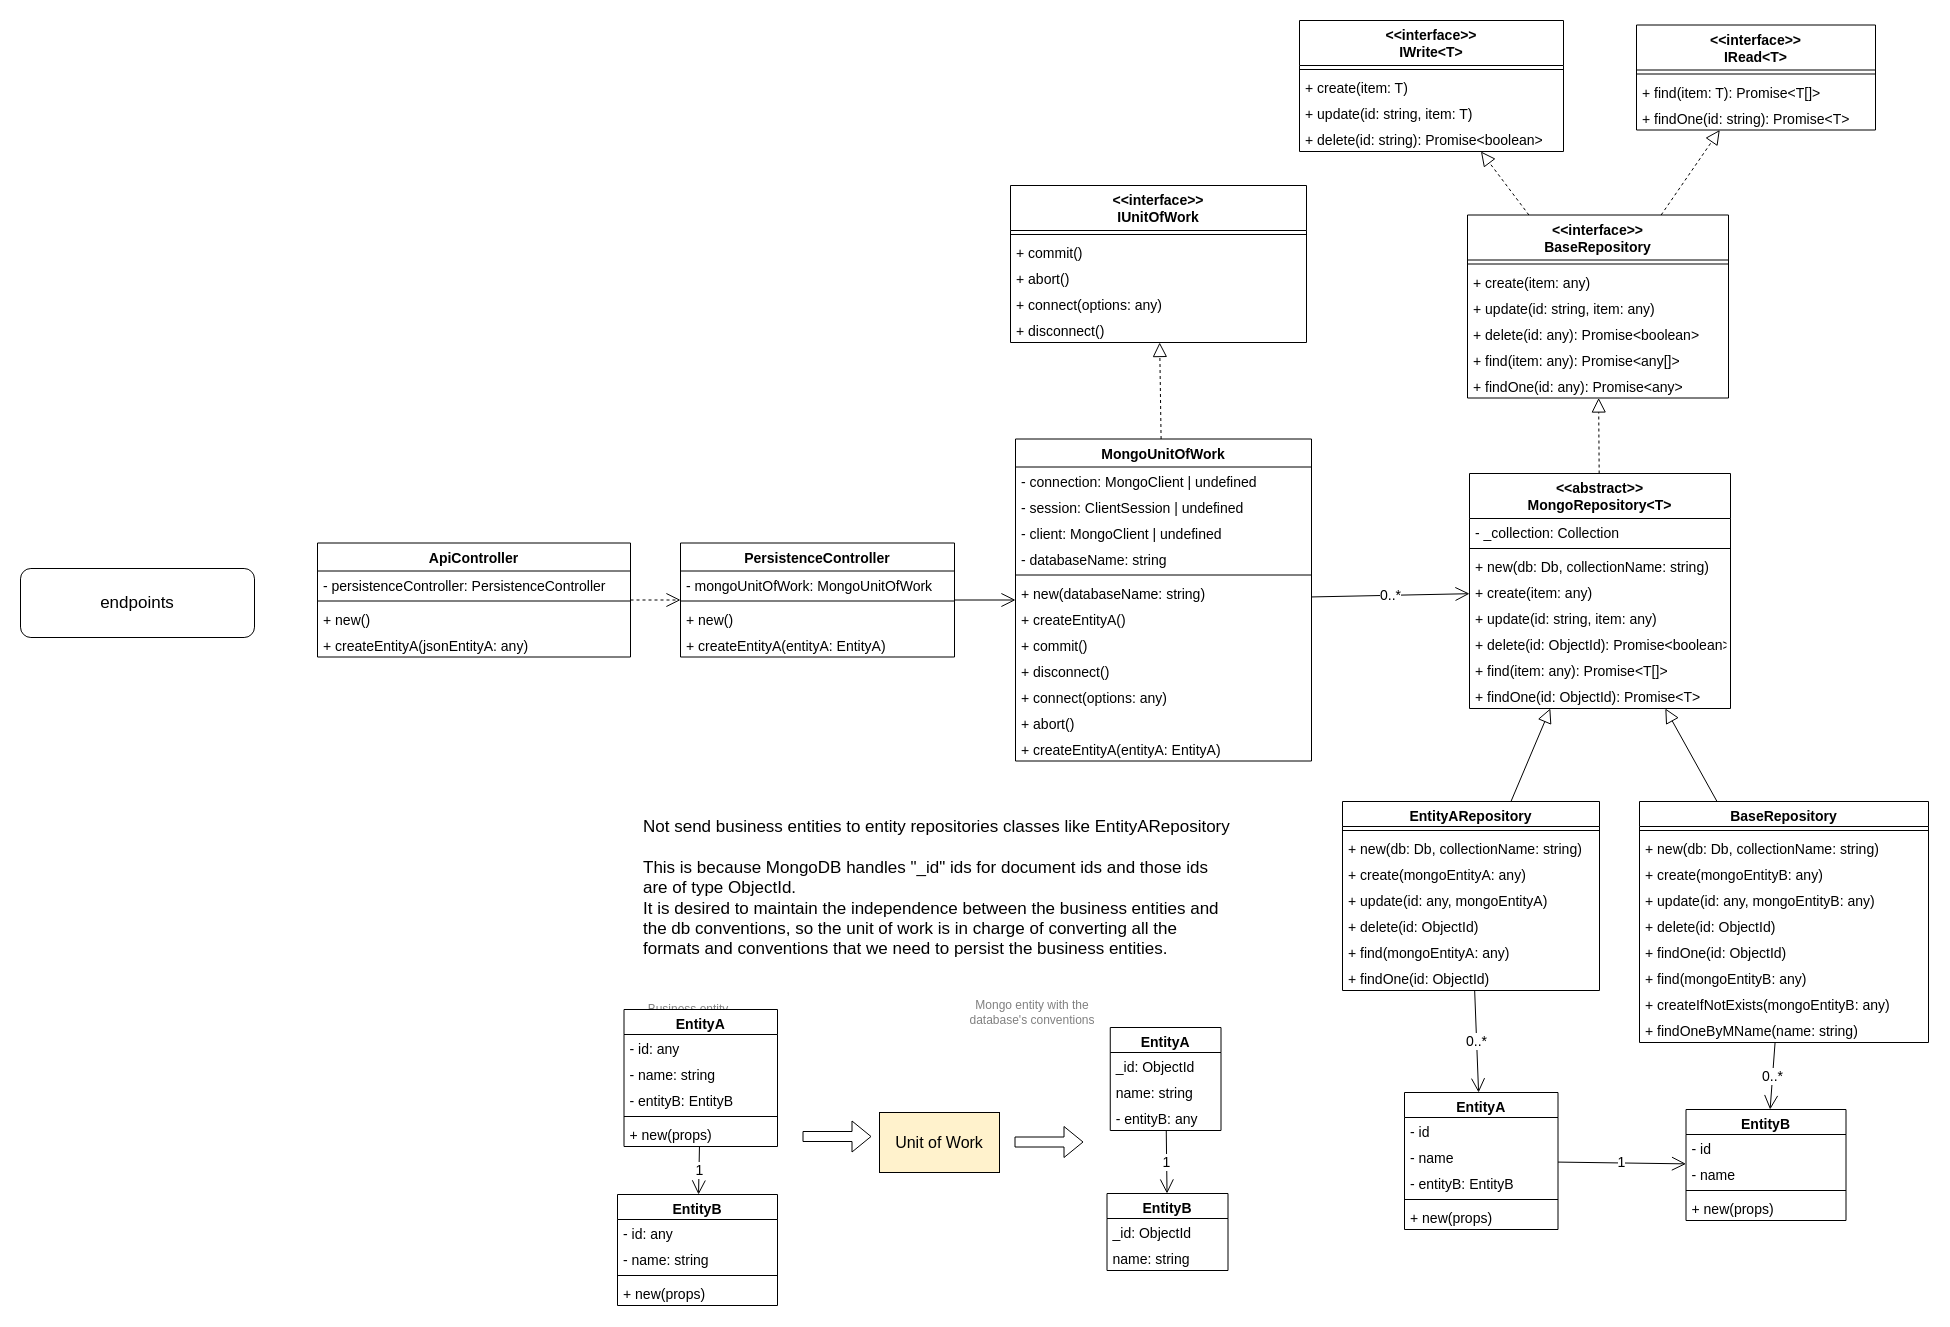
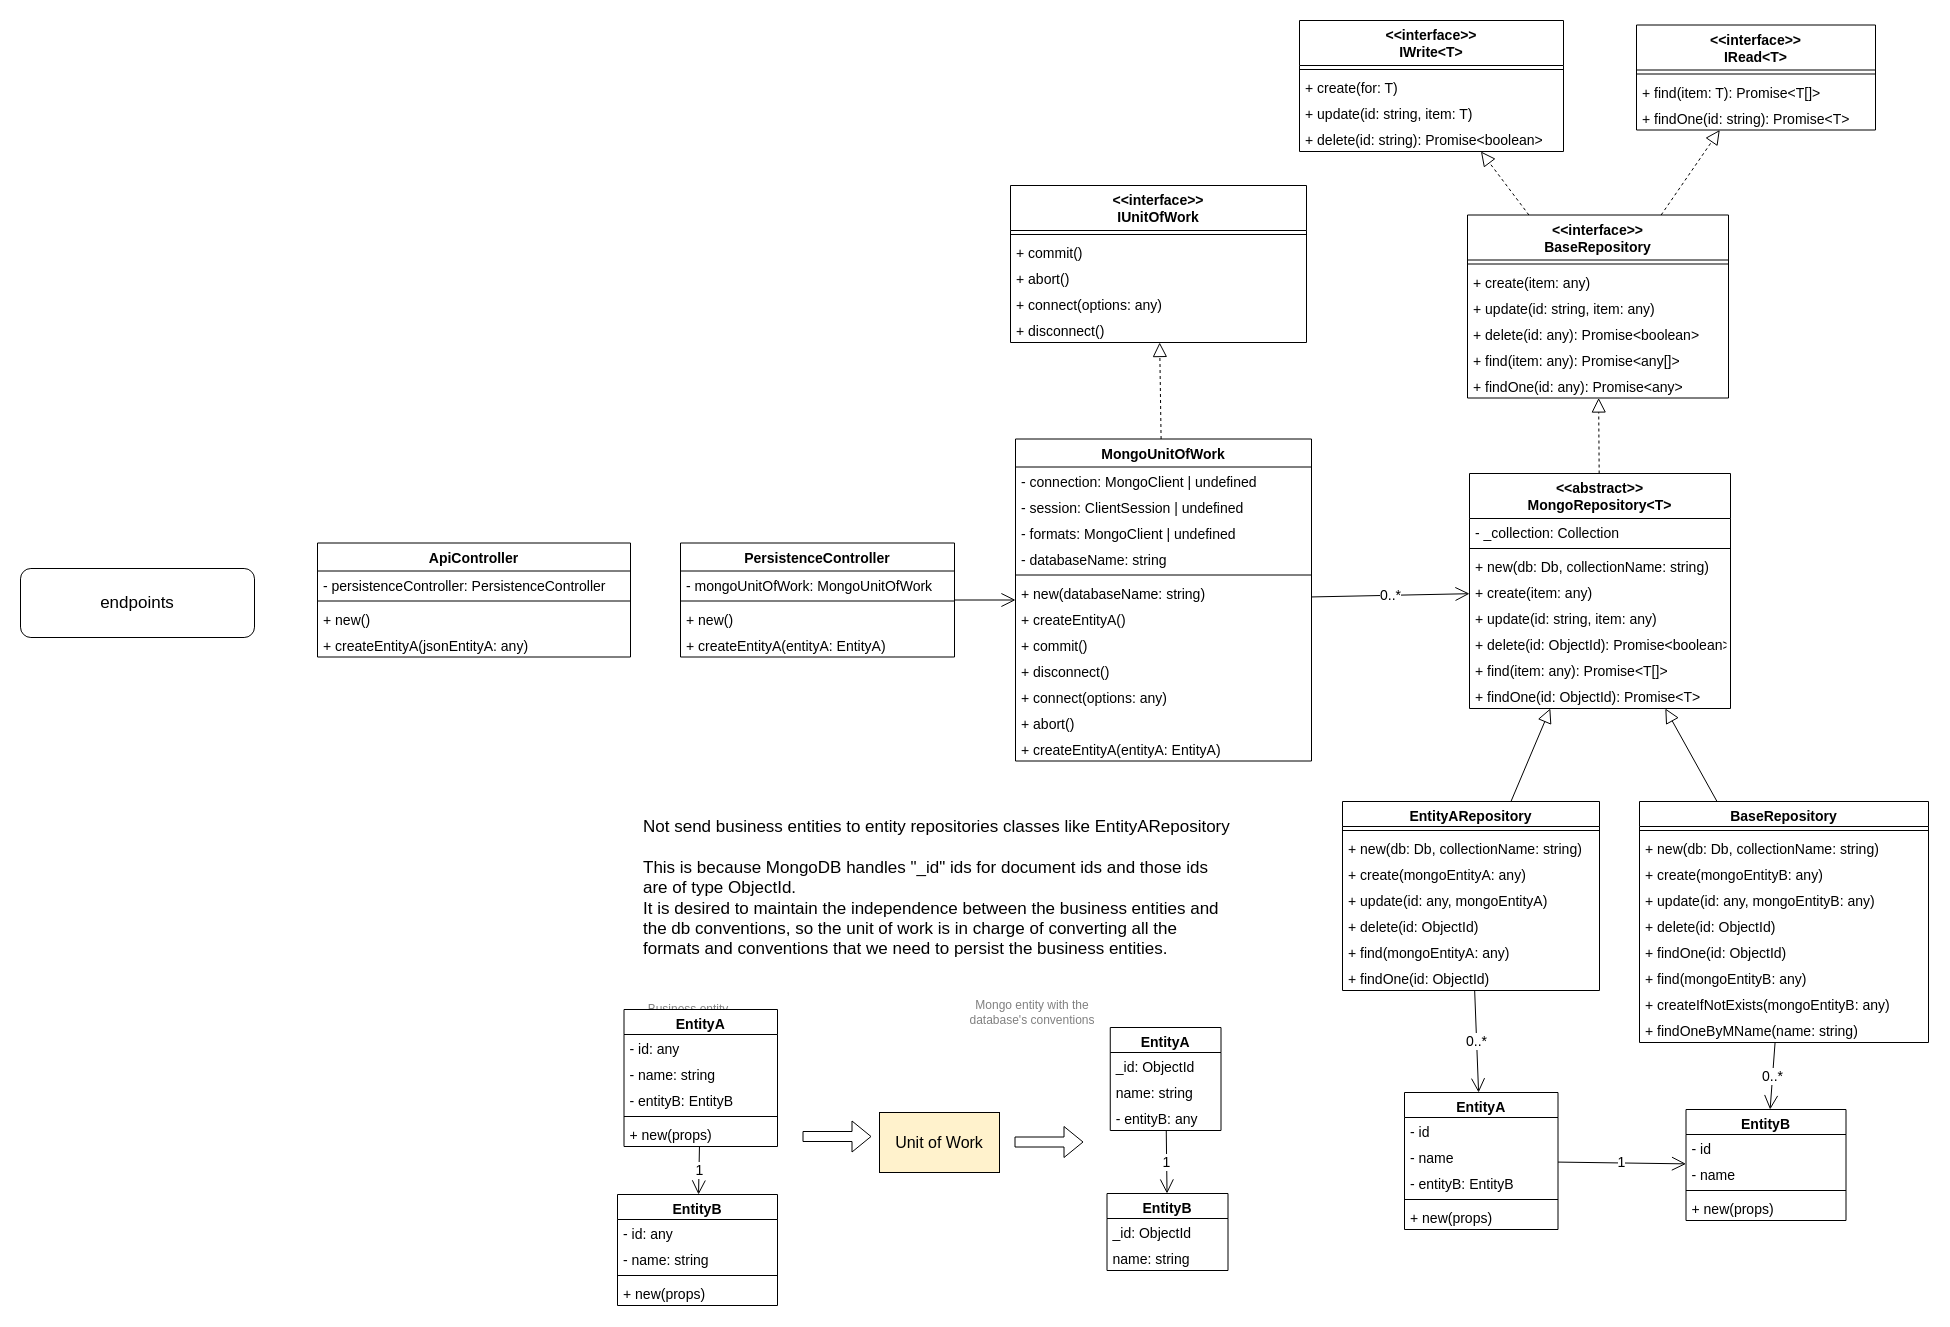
node "+ create(item: T)": label "+ create(item: T)" -> "+ create(for: T)"
node "- client: MongoClient | undefined": label "- client: MongoClient | undefined" -> "- formats: MongoClient | undefined"
edge "ApiController" -> "PersistenceController": removed
